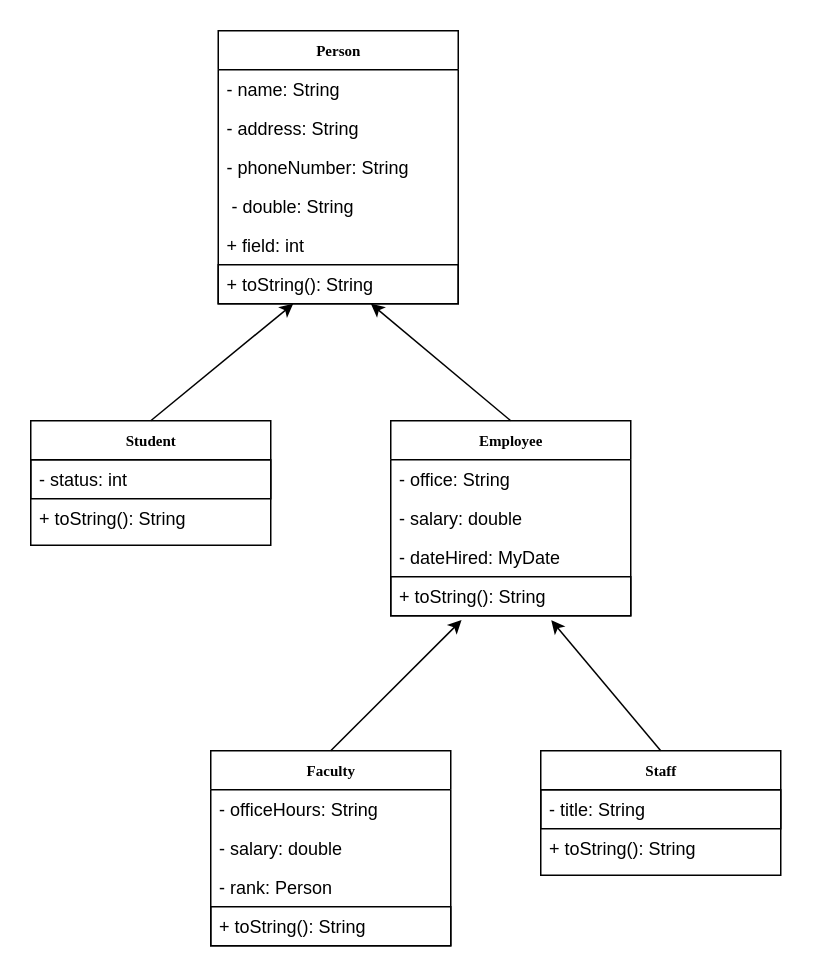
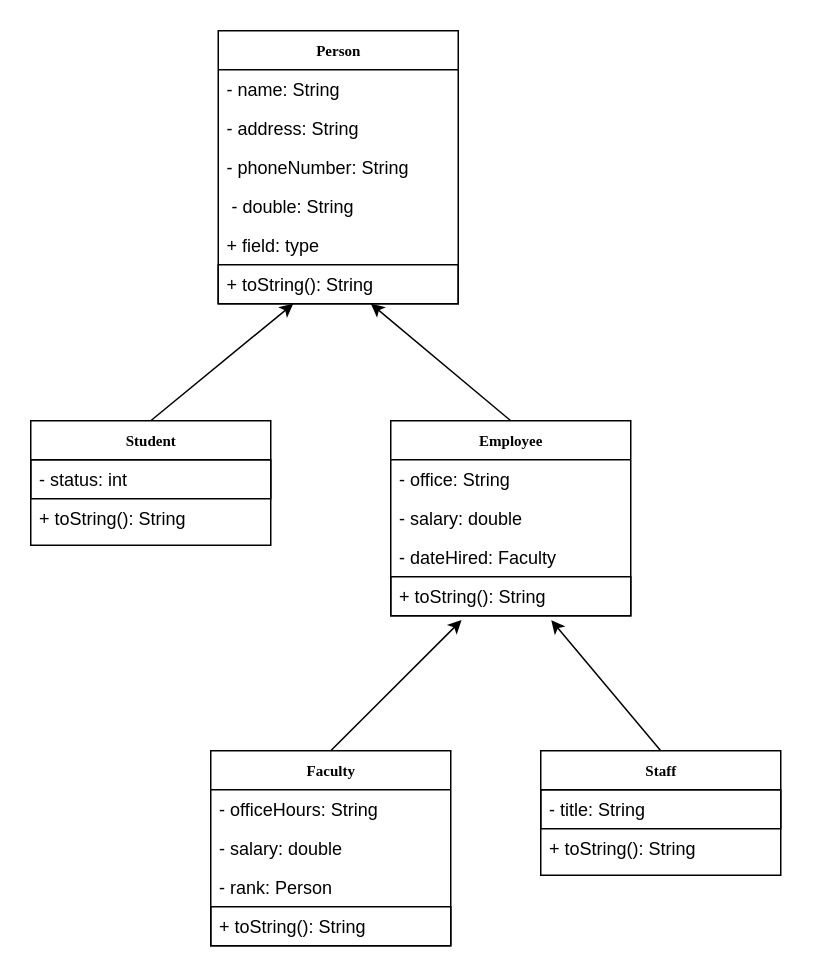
node "+ field: int": label "+ field: int" -> "+ field: type"
node "- dateHired: MyDate": label "- dateHired: MyDate" -> "- dateHired: Faculty"
